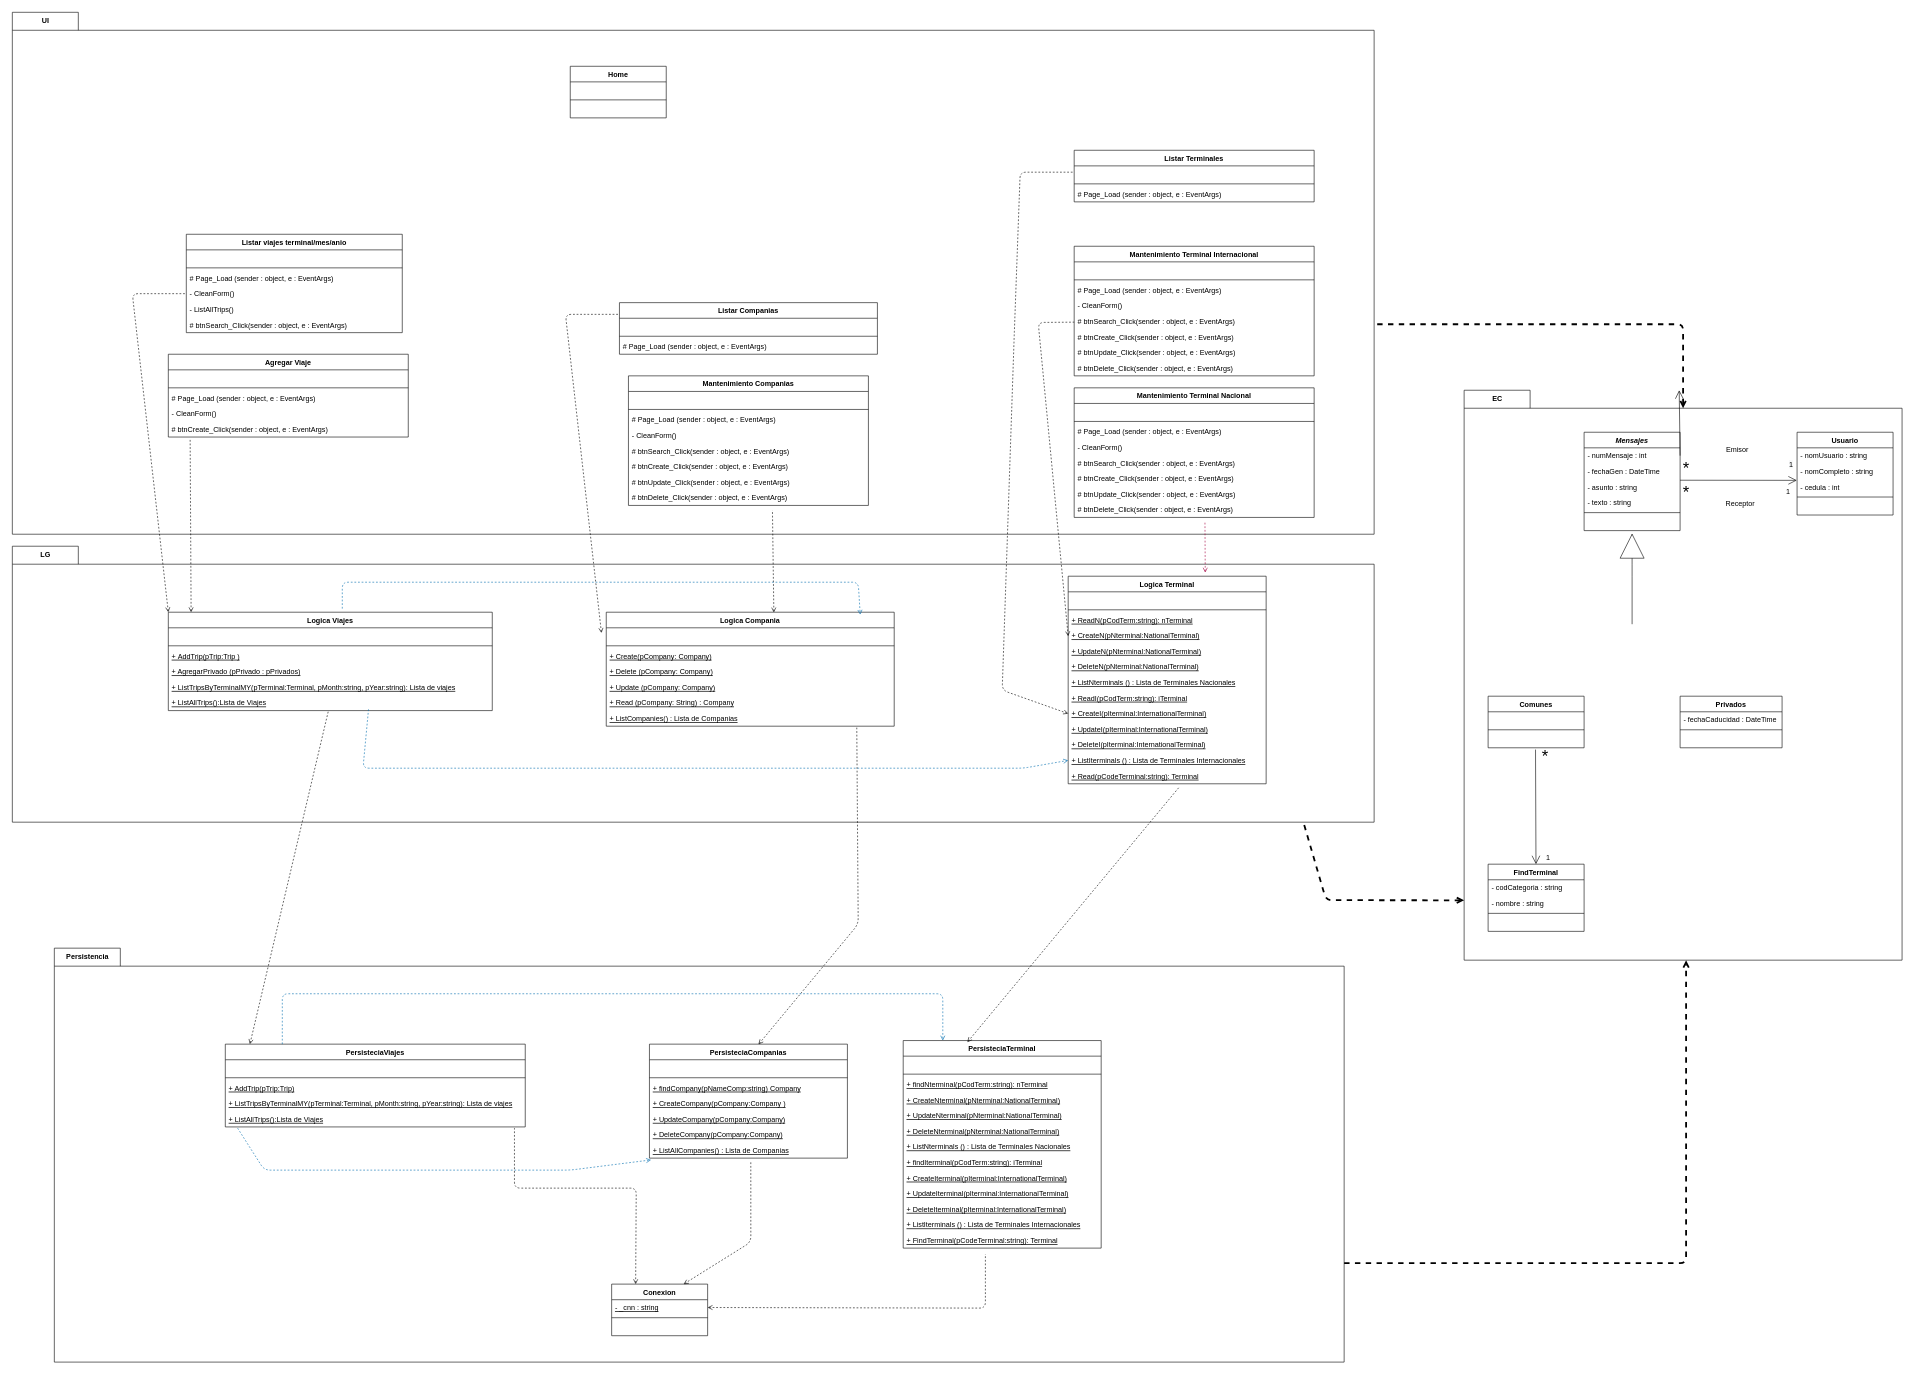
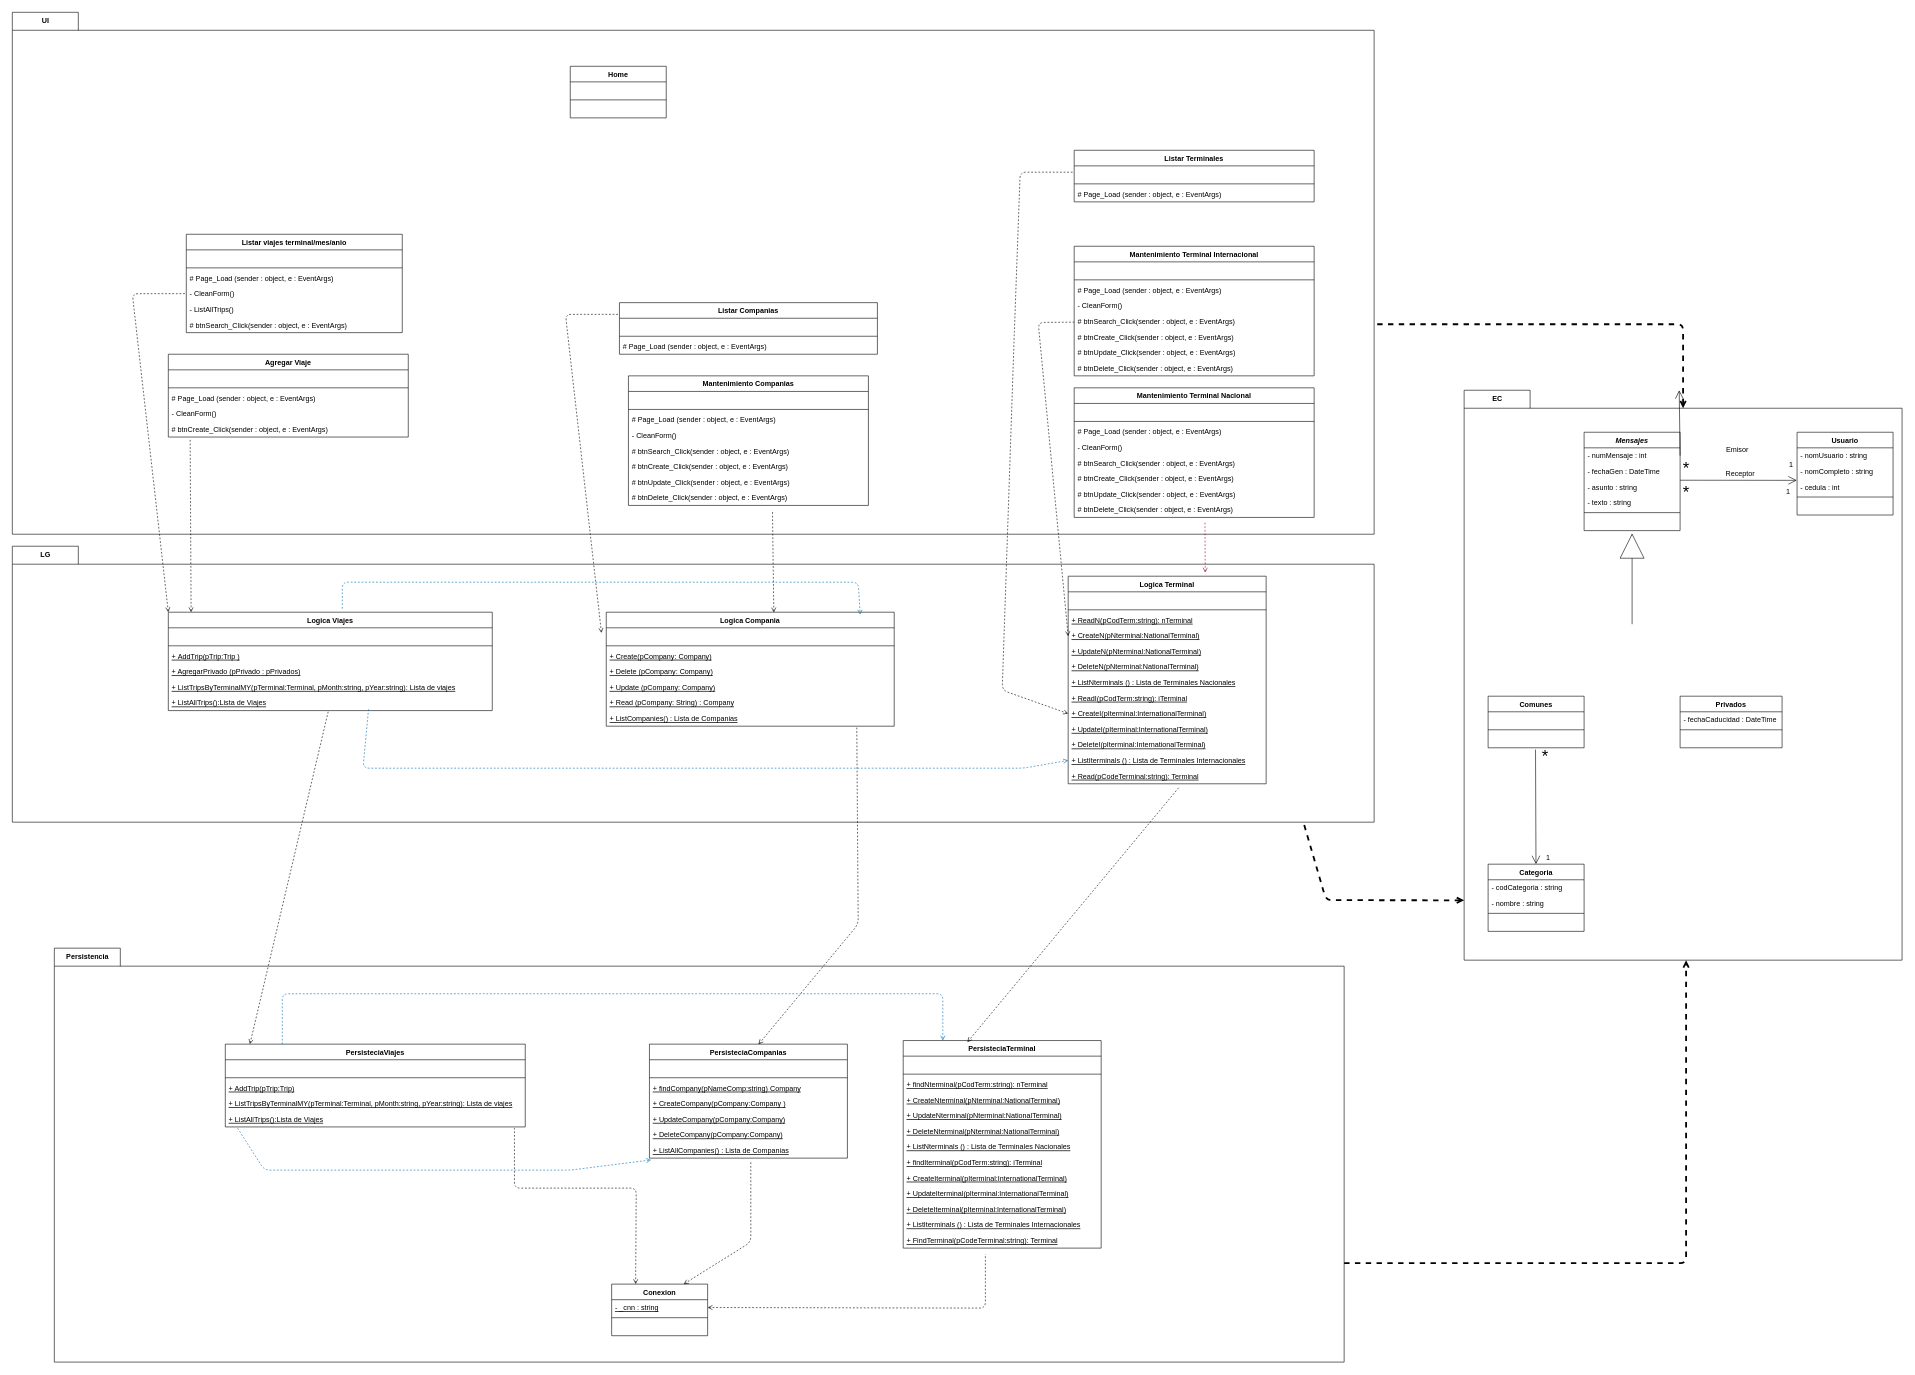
node "Receptor": moved (1740, 504) -> (1740, 474)
node "FindTerminal": label "FindTerminal" -> "Categoria"
